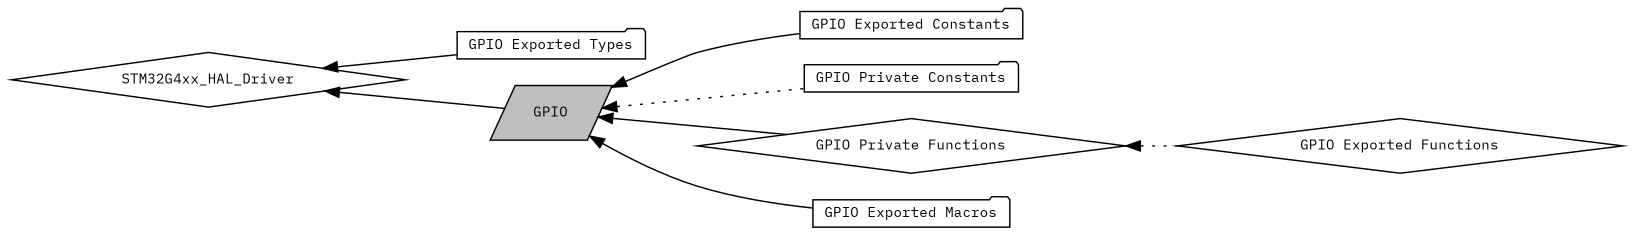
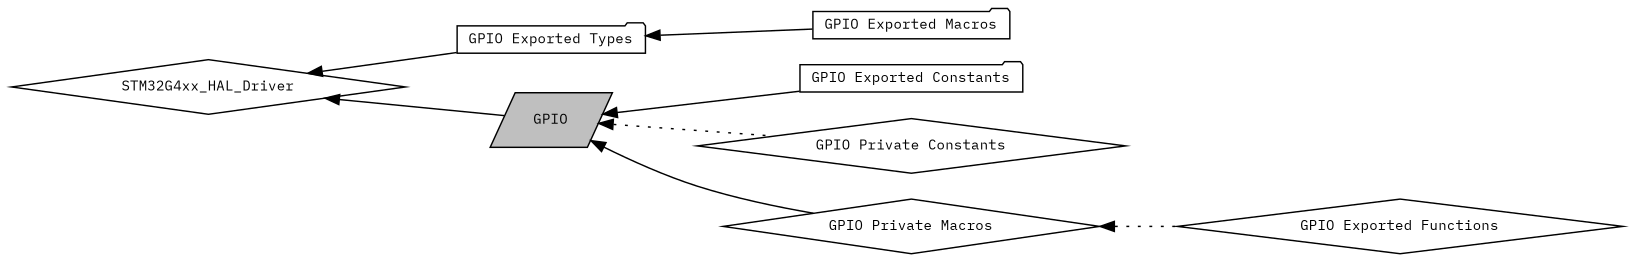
node "GPIO Private Constants": shape folder -> diamond
node "GPIO Private Functions": label "GPIO Private Functions" -> "GPIO Private Macros"
edge "GPIO Exported Macros" -> "GPIO": now "GPIO Exported Macros" -> "GPIO Exported Types"
